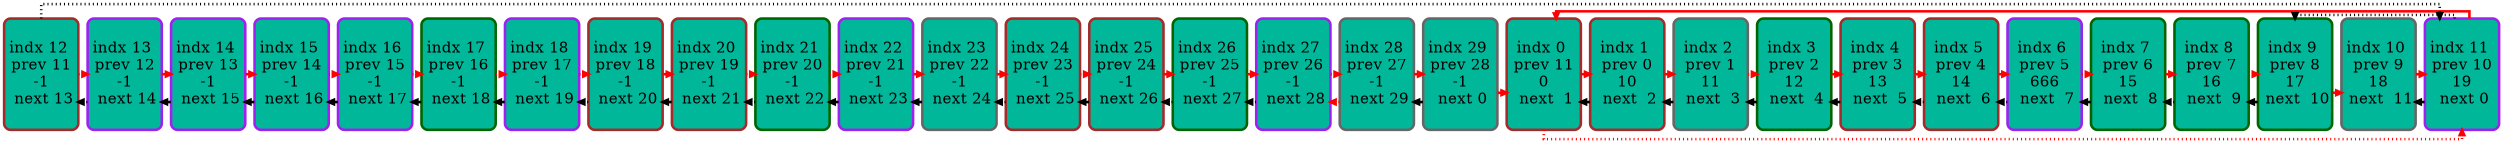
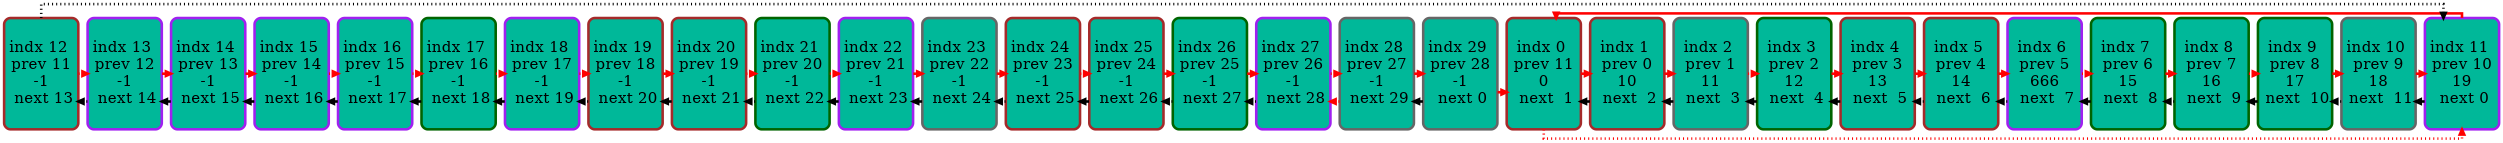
edge "indx 11 prev 10 19 next 0" -> "indx 9 prev 8 17 next  10": now "indx 10 prev 9 18 next  11" -> "indx 9 prev 8 17 next  10"
